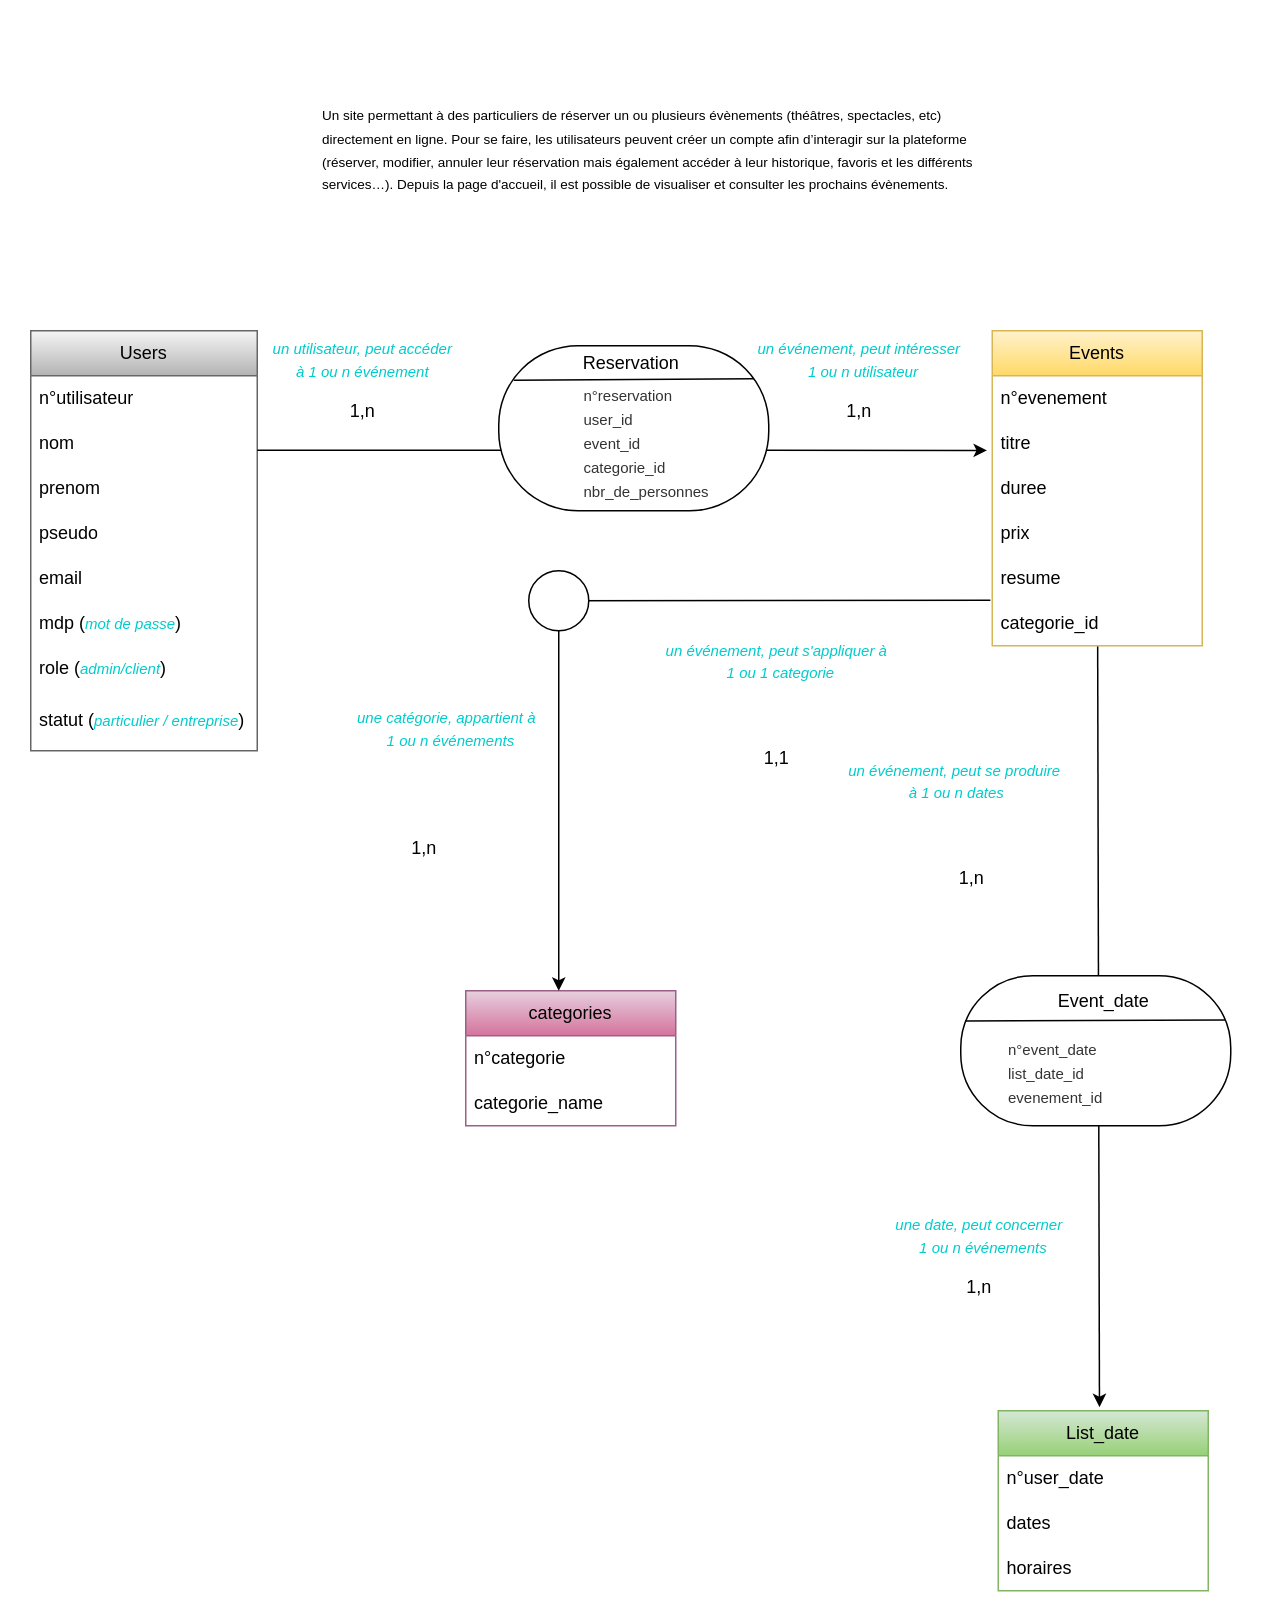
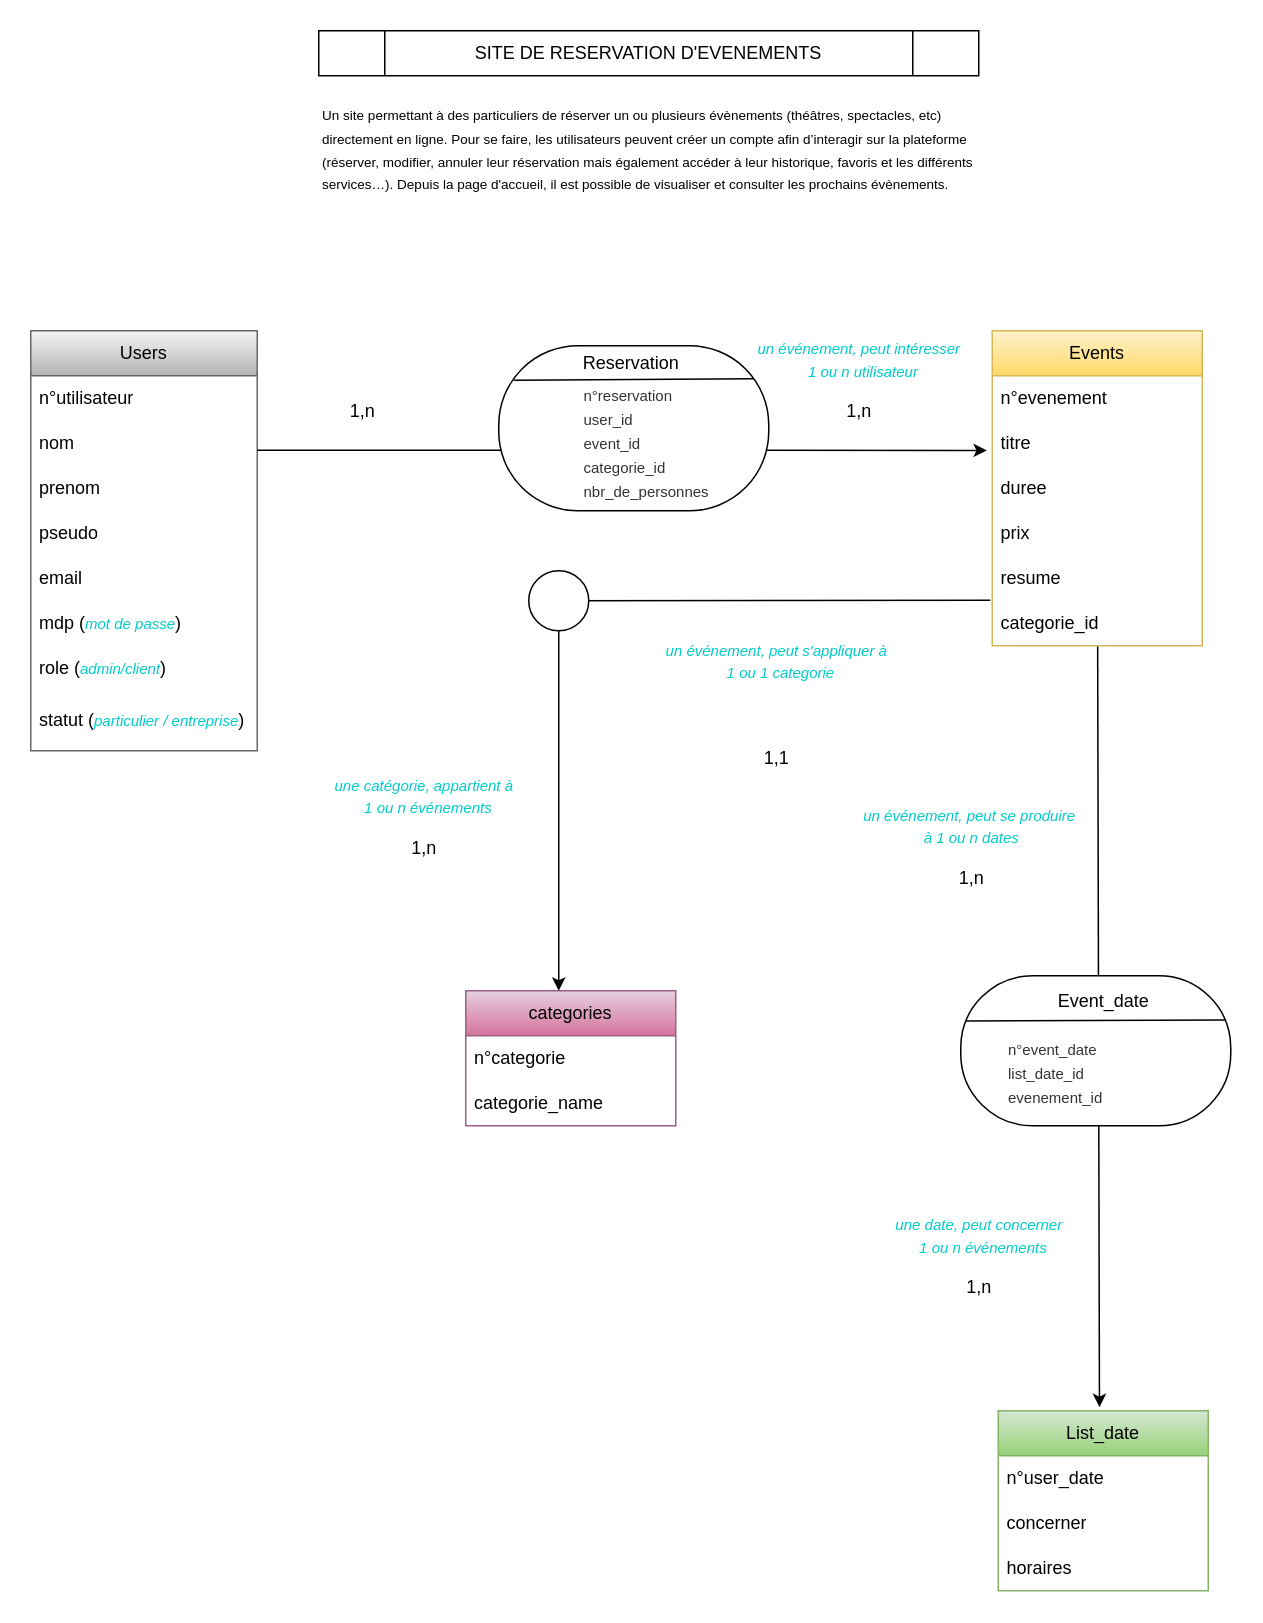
node "SITE DE RESERVATION D'EVENEMENTS": added
node "un utilisateur, peut accéder à 1 ou n événement": removed
node "une catégorie, appartient à 1 ou n événements": moved (446, 728) -> (424, 796)
node "un événement, peut se produire à 1 ou n dates": moved (956, 781) -> (971, 826)
node "dates": label "dates" -> "concerner"
